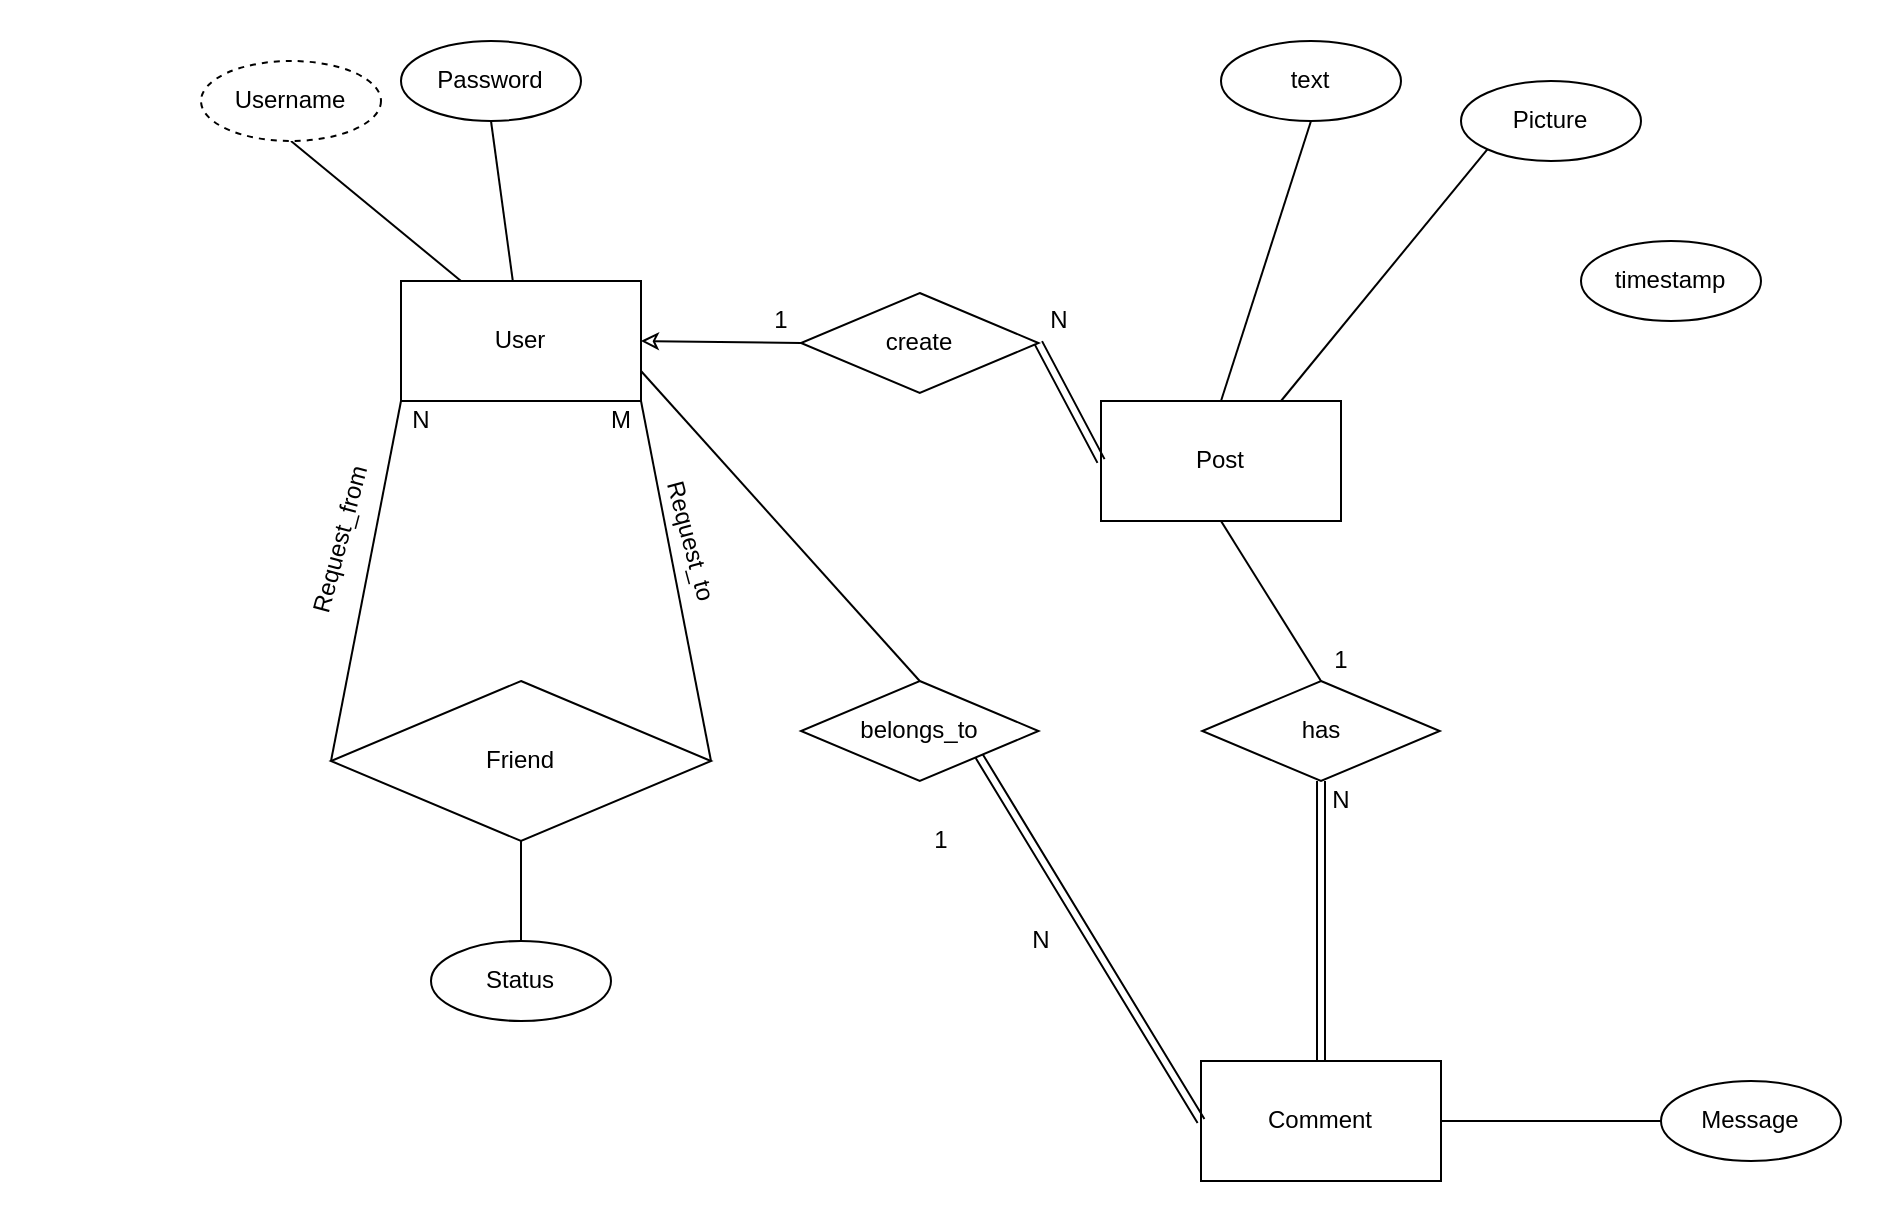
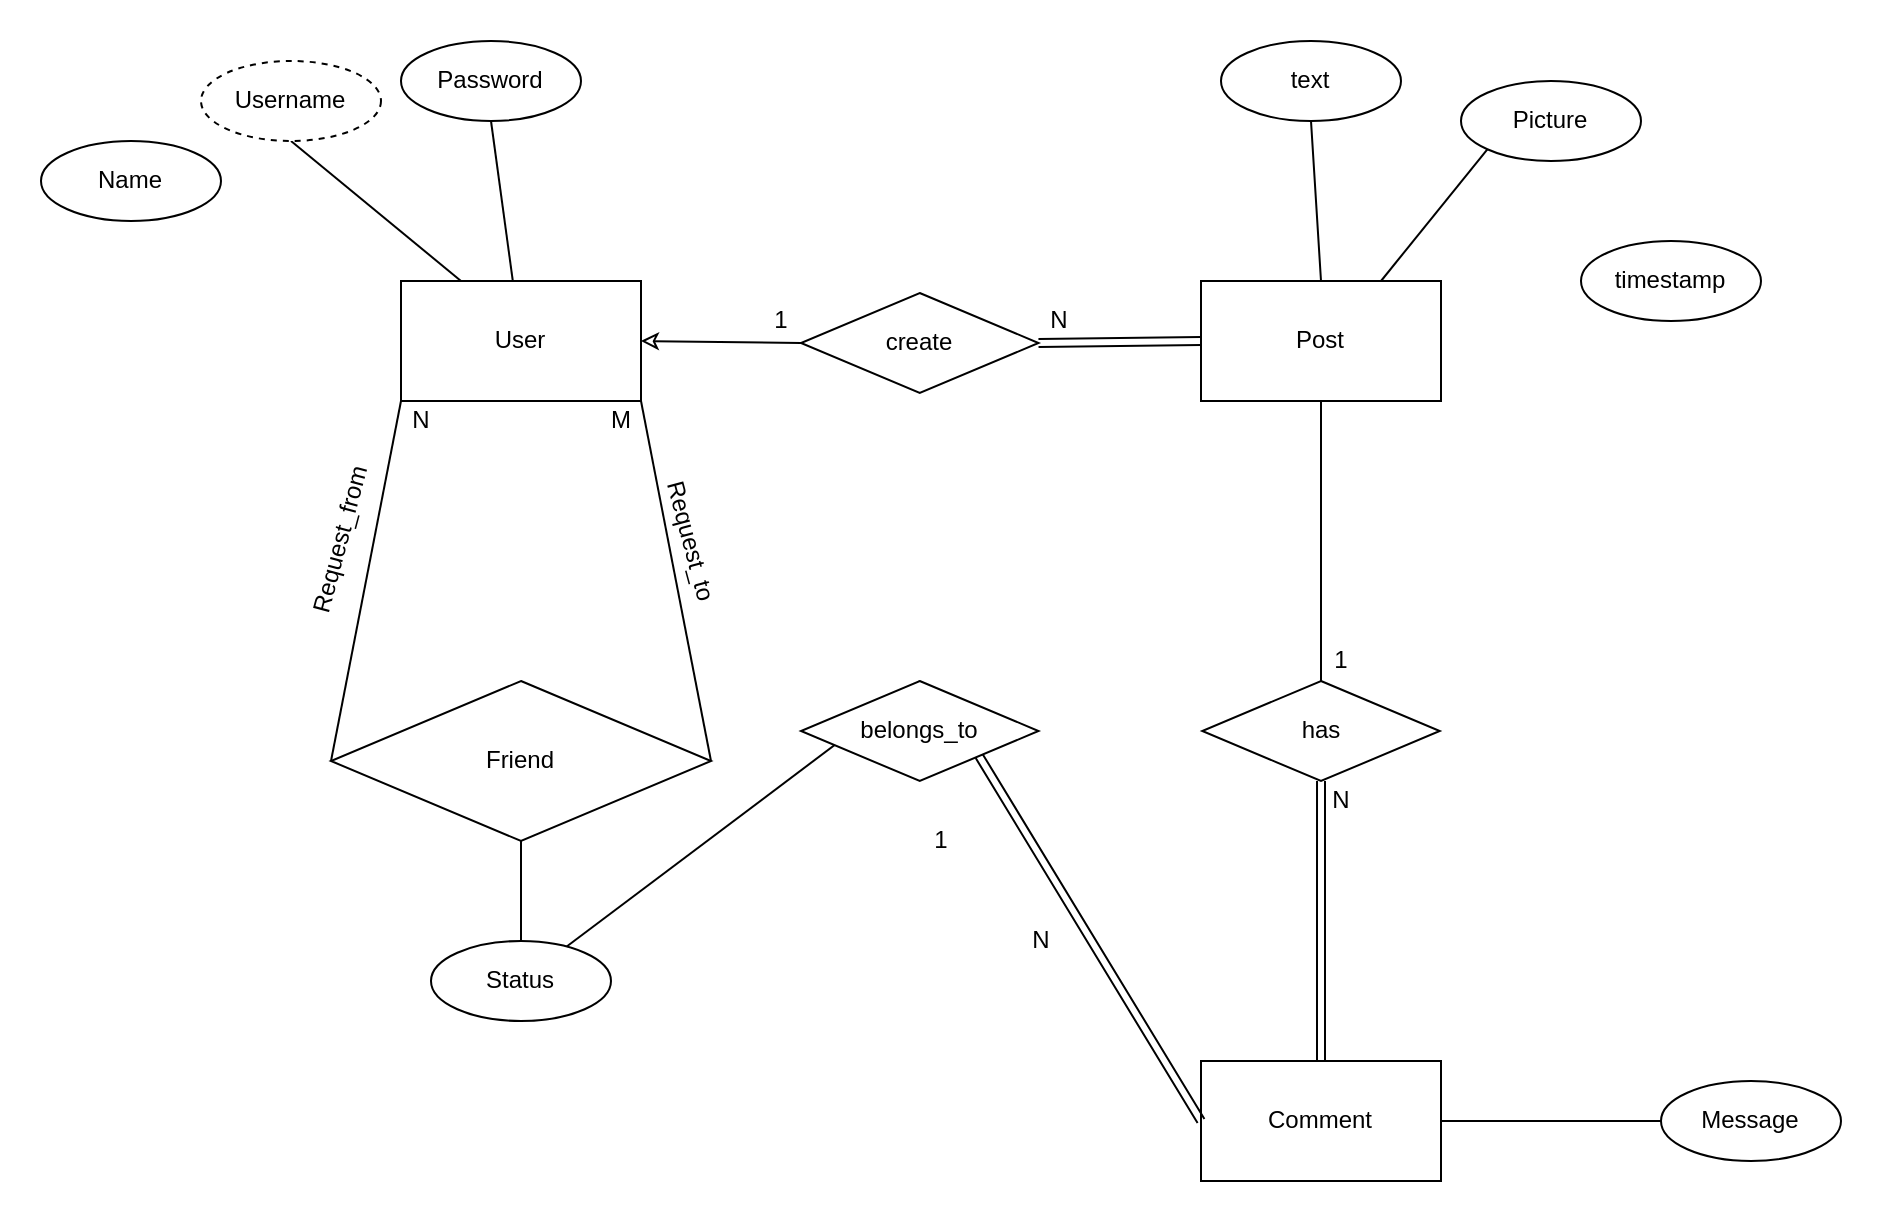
node "Name": added
node "Post": moved (1221, 461) -> (1321, 341)
edge "User" -- "belongs_to": now "Status" -- "belongs_to"
